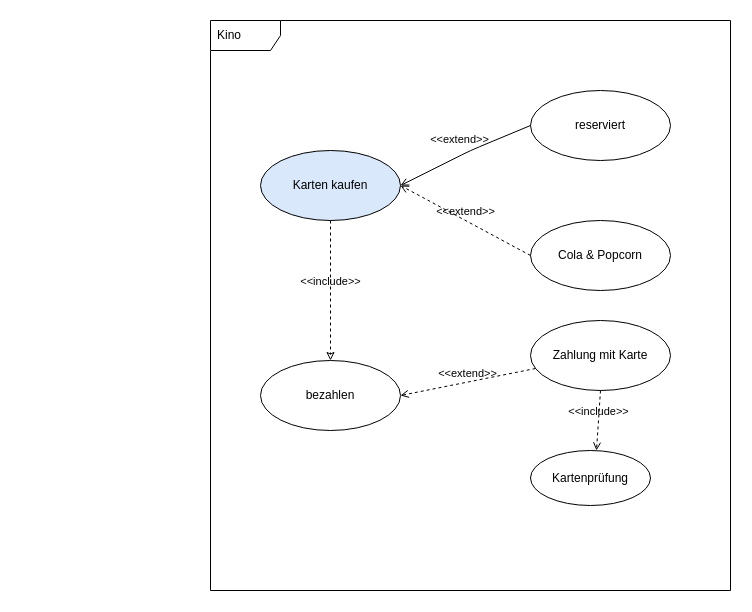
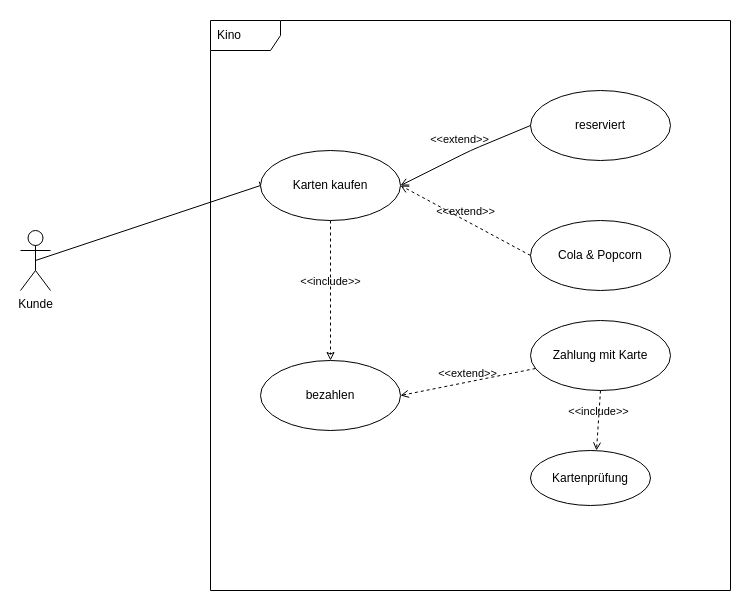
node "Karten kaufen": fillcolor #dae8fc -> #ffffff
edge "Kunde" -> "Karten kaufen": added
node "Kunde": added
